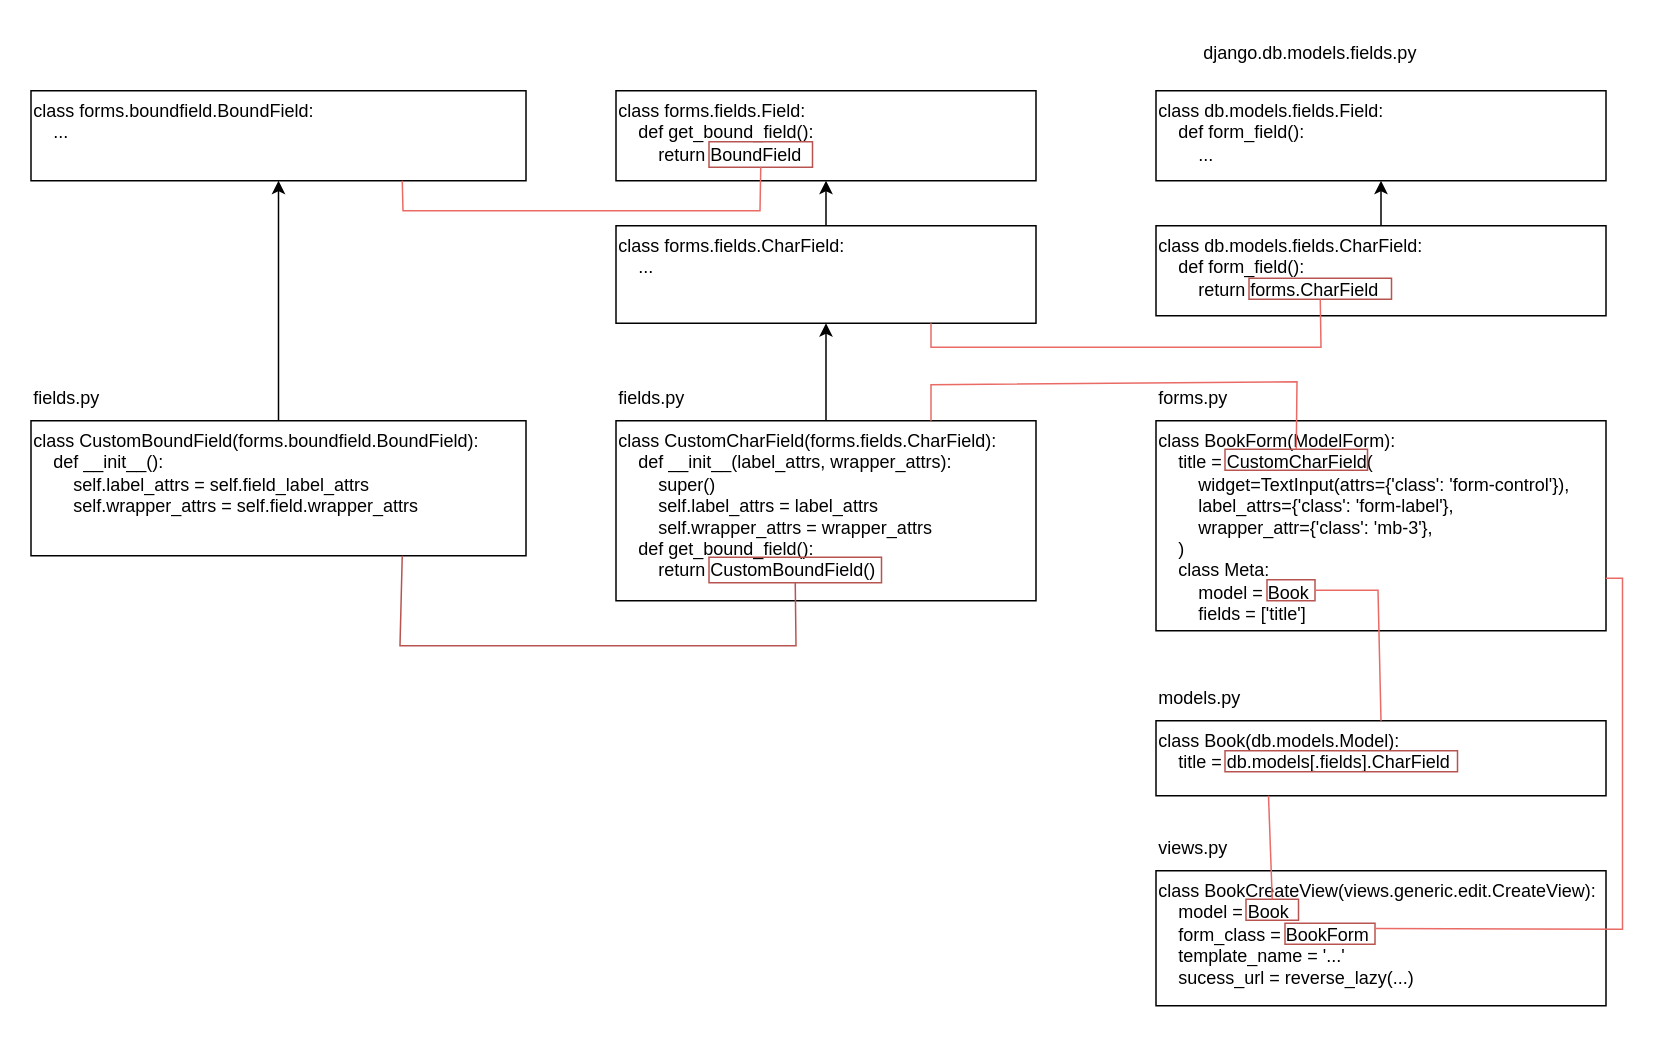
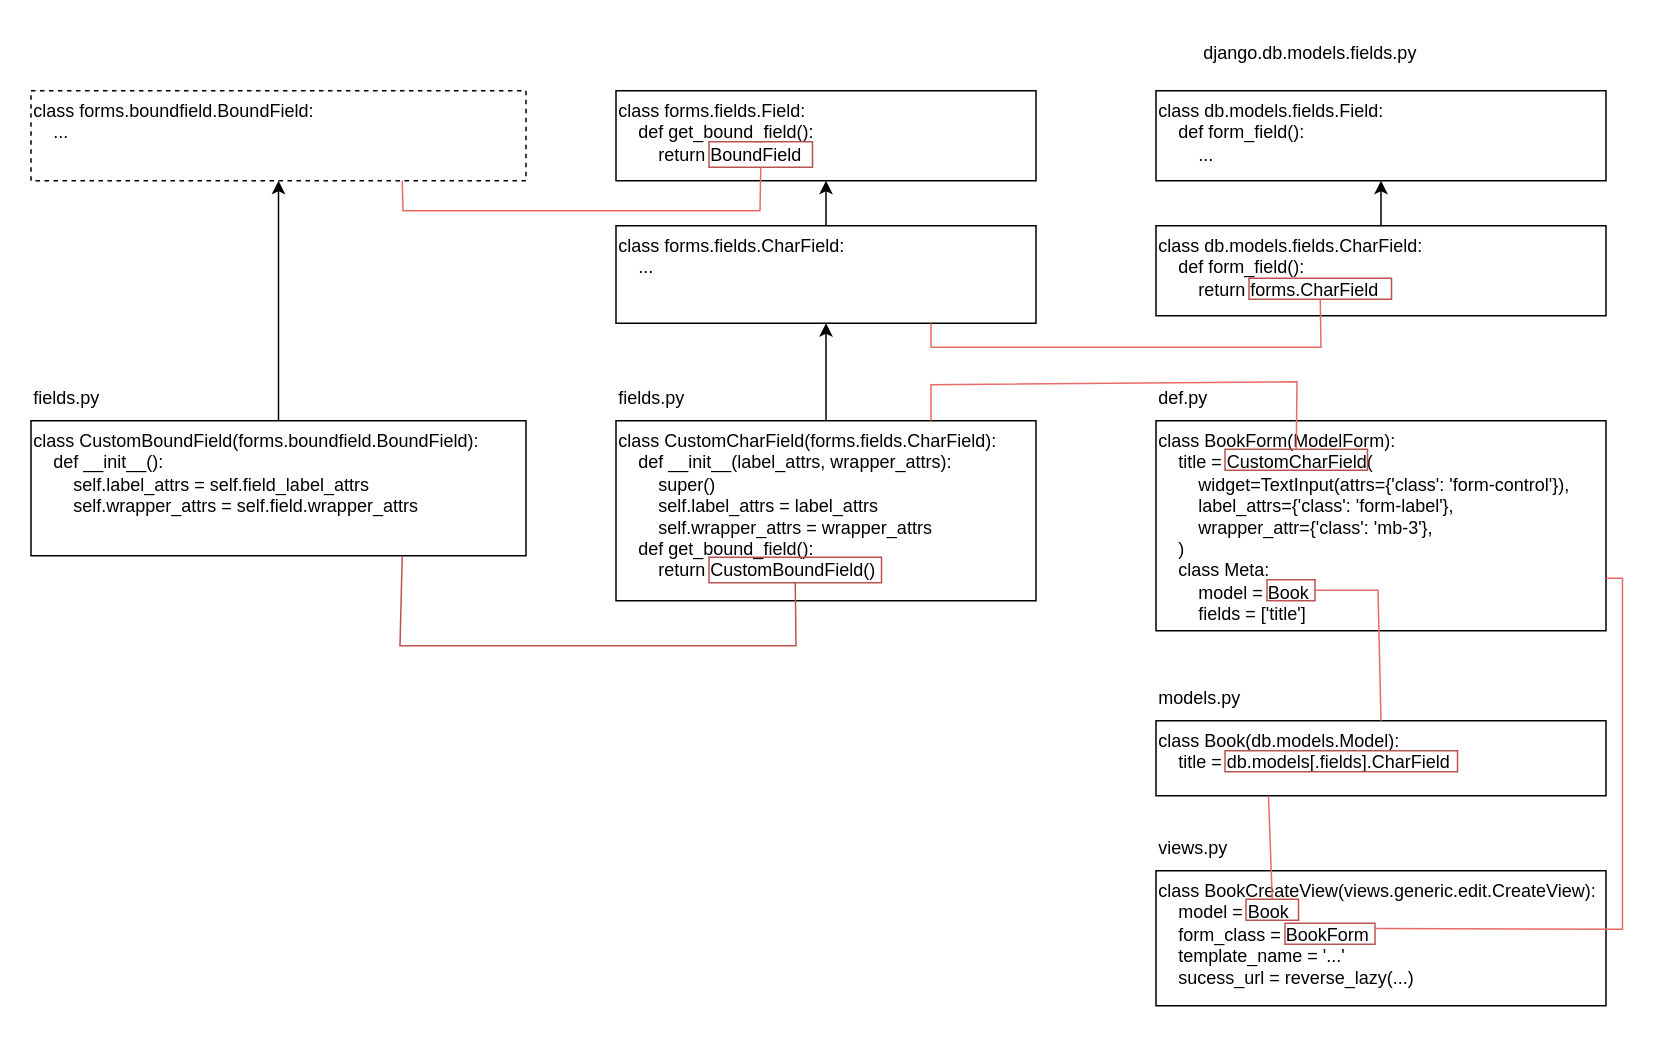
node "class forms.boundfield.BoundField: ...": style solid -> dashed
node "forms.py": label "forms.py" -> "def.py"
